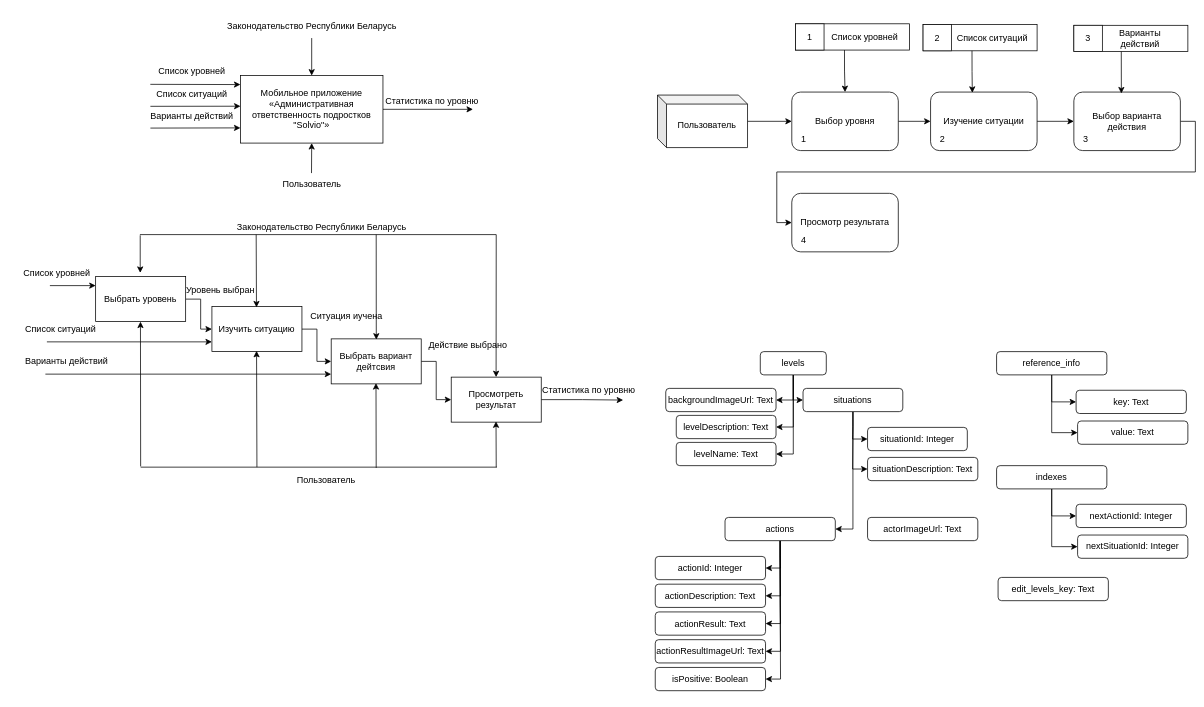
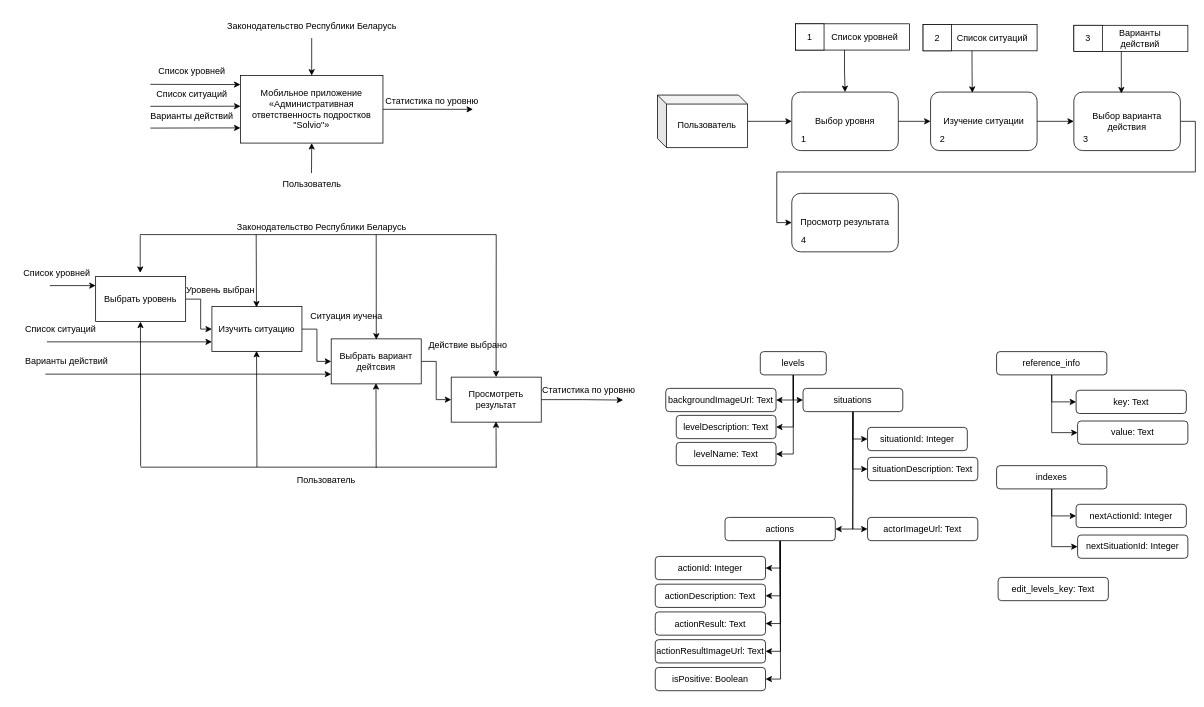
edge "situations" -> "actorImageUrl: Text": added
